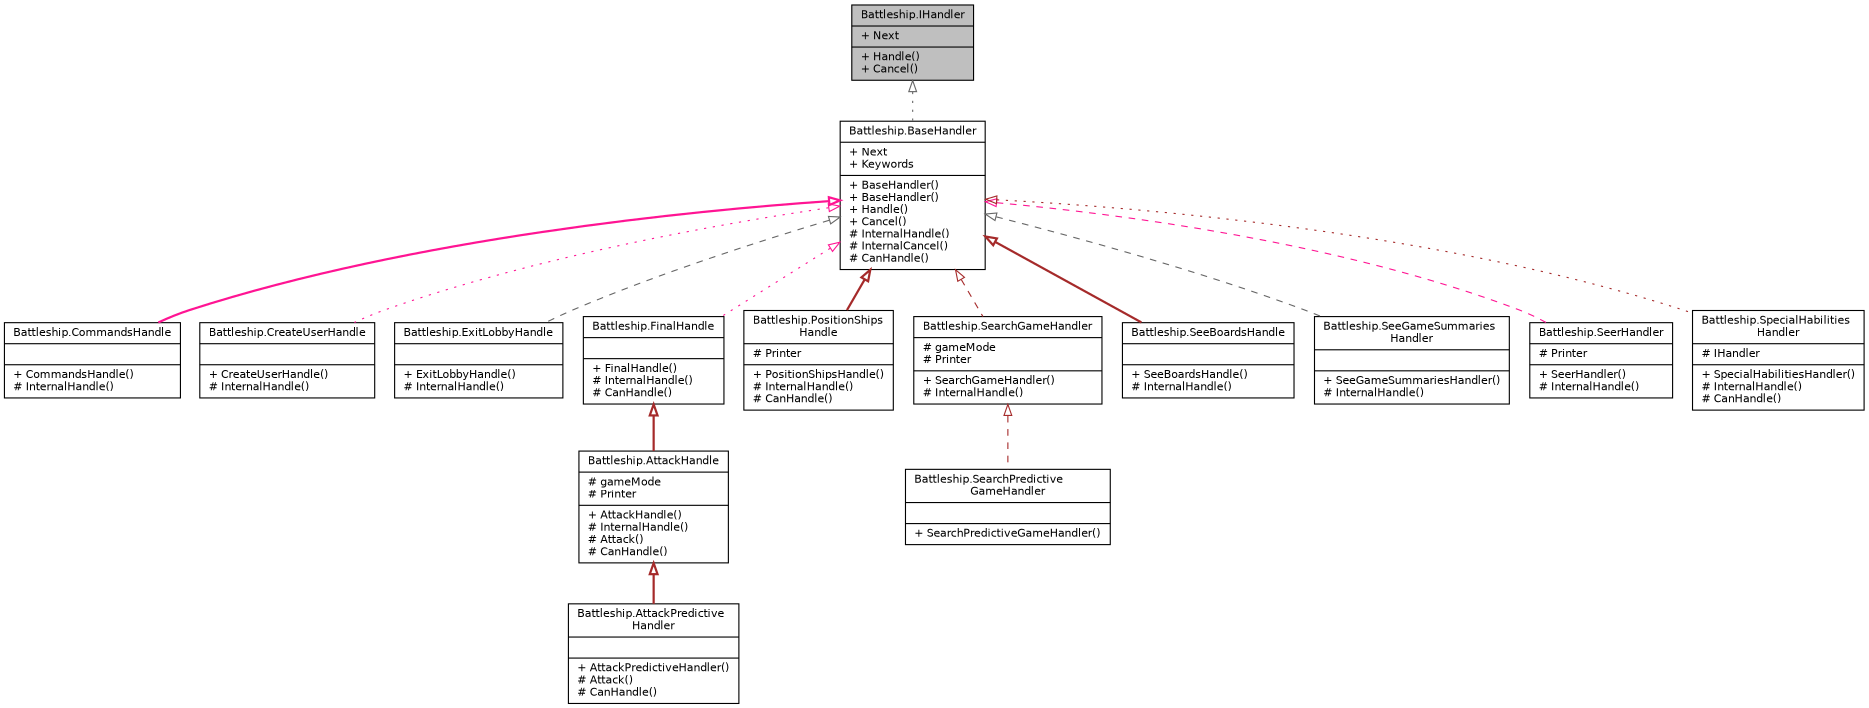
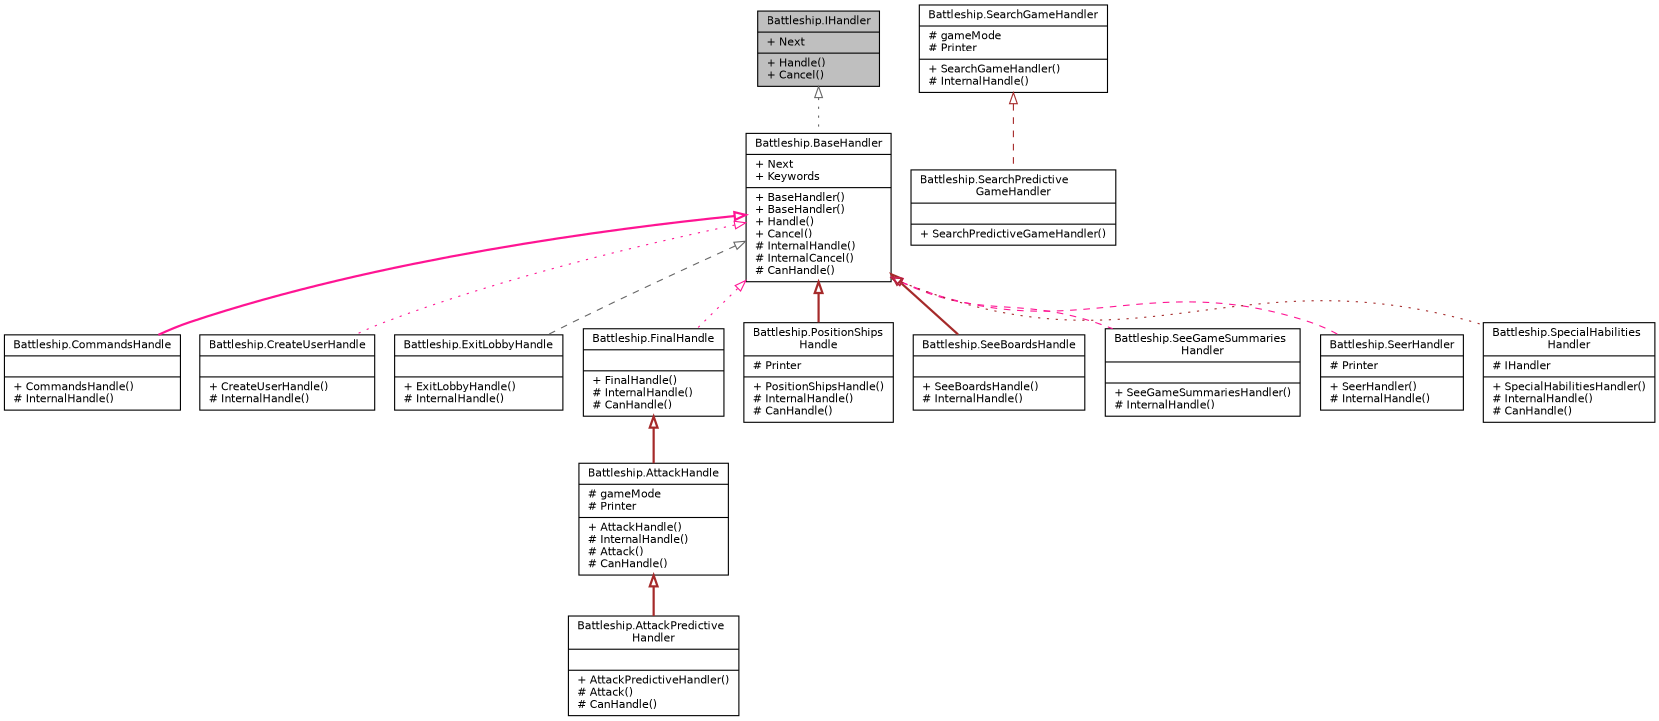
edge "Battleship.SeeGameSummaries" -> "Battleship.BaseHandler": color gray40 -> deeppink
edge "Battleship.SearchGameHandler" -> "Battleship.BaseHandler": removed
